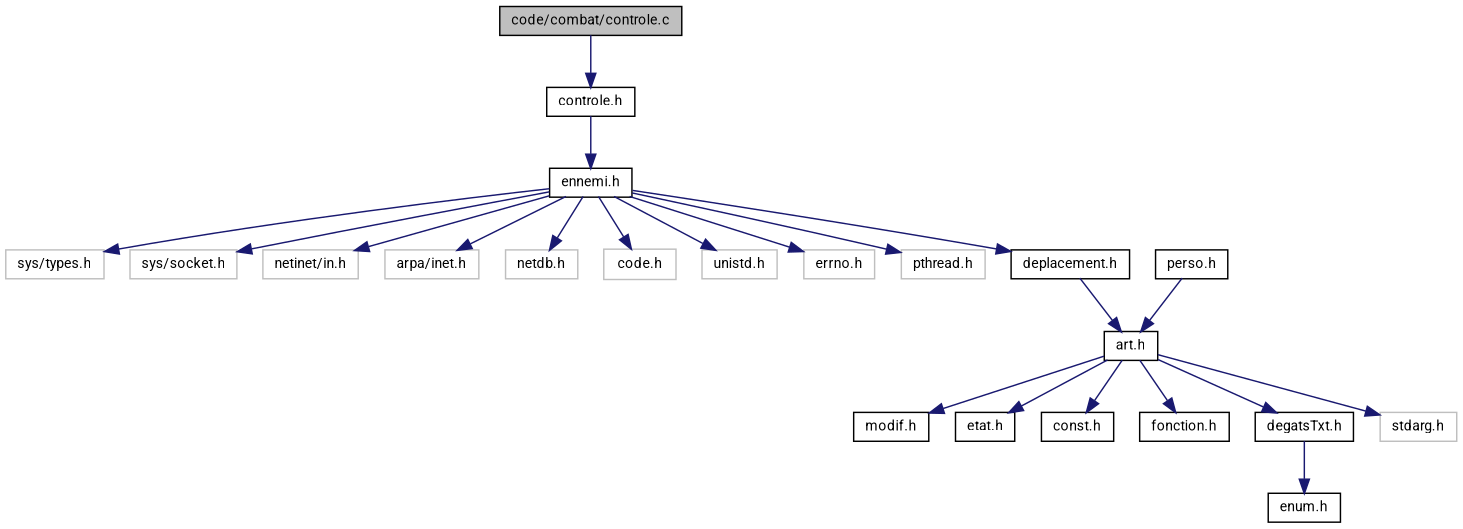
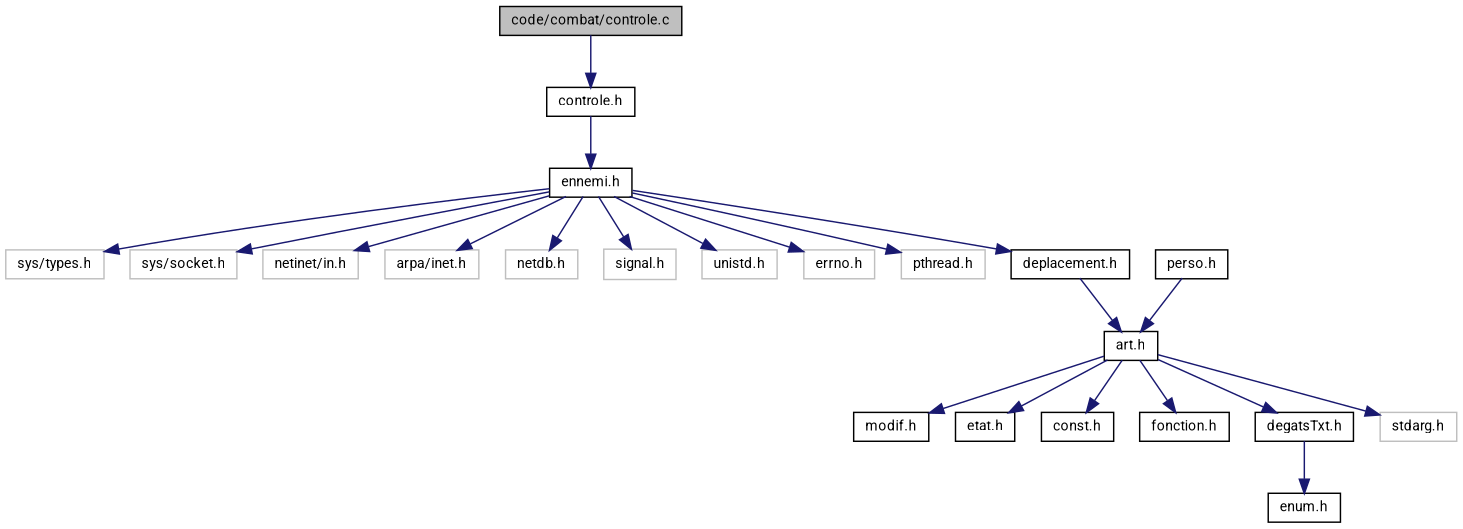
node "code.h": label "code.h" -> "signal.h"
